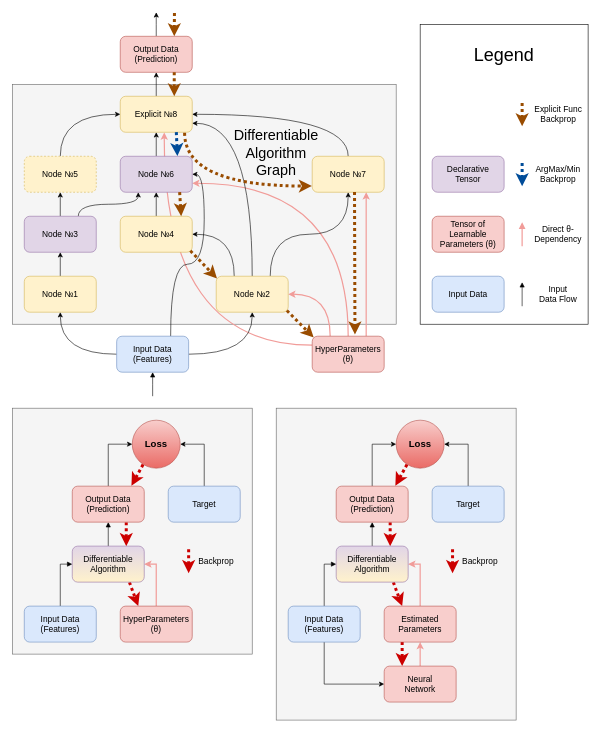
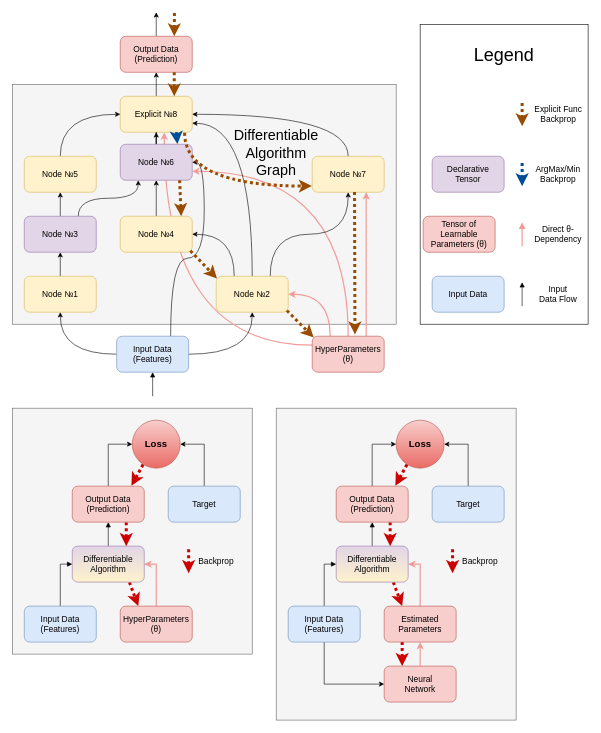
node "Node №5": style dashed -> solid
node "Node №6": moved (156, 174) -> (156, 162)
node "Tensor of Learnable Parameters (θ)": moved (468, 234) -> (459, 234)
